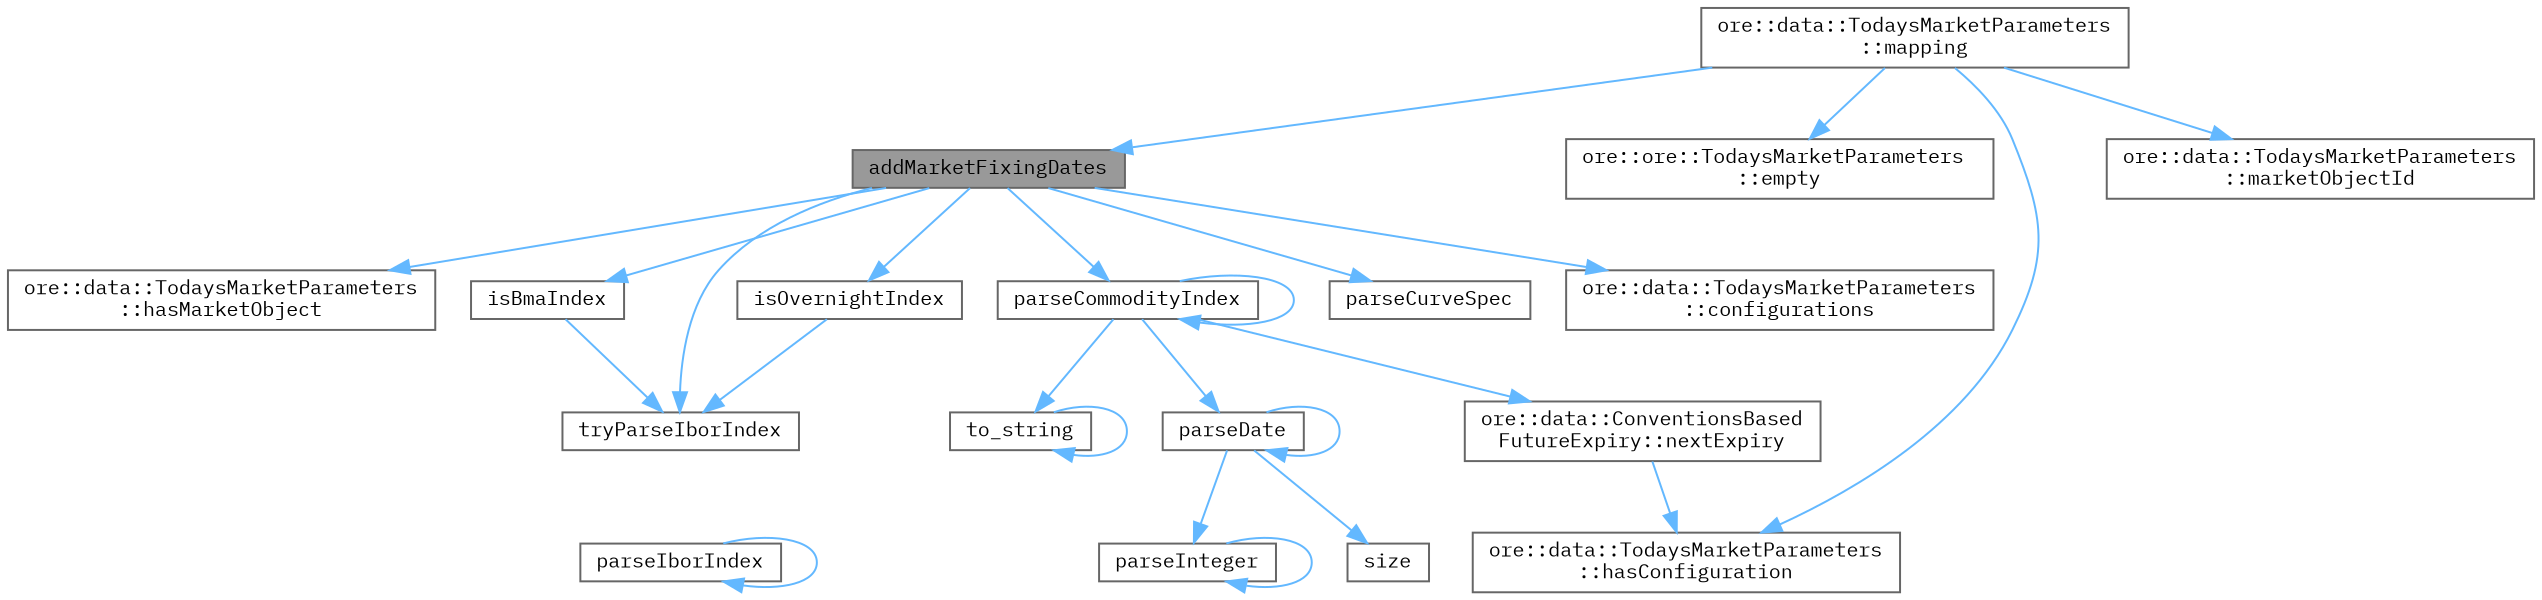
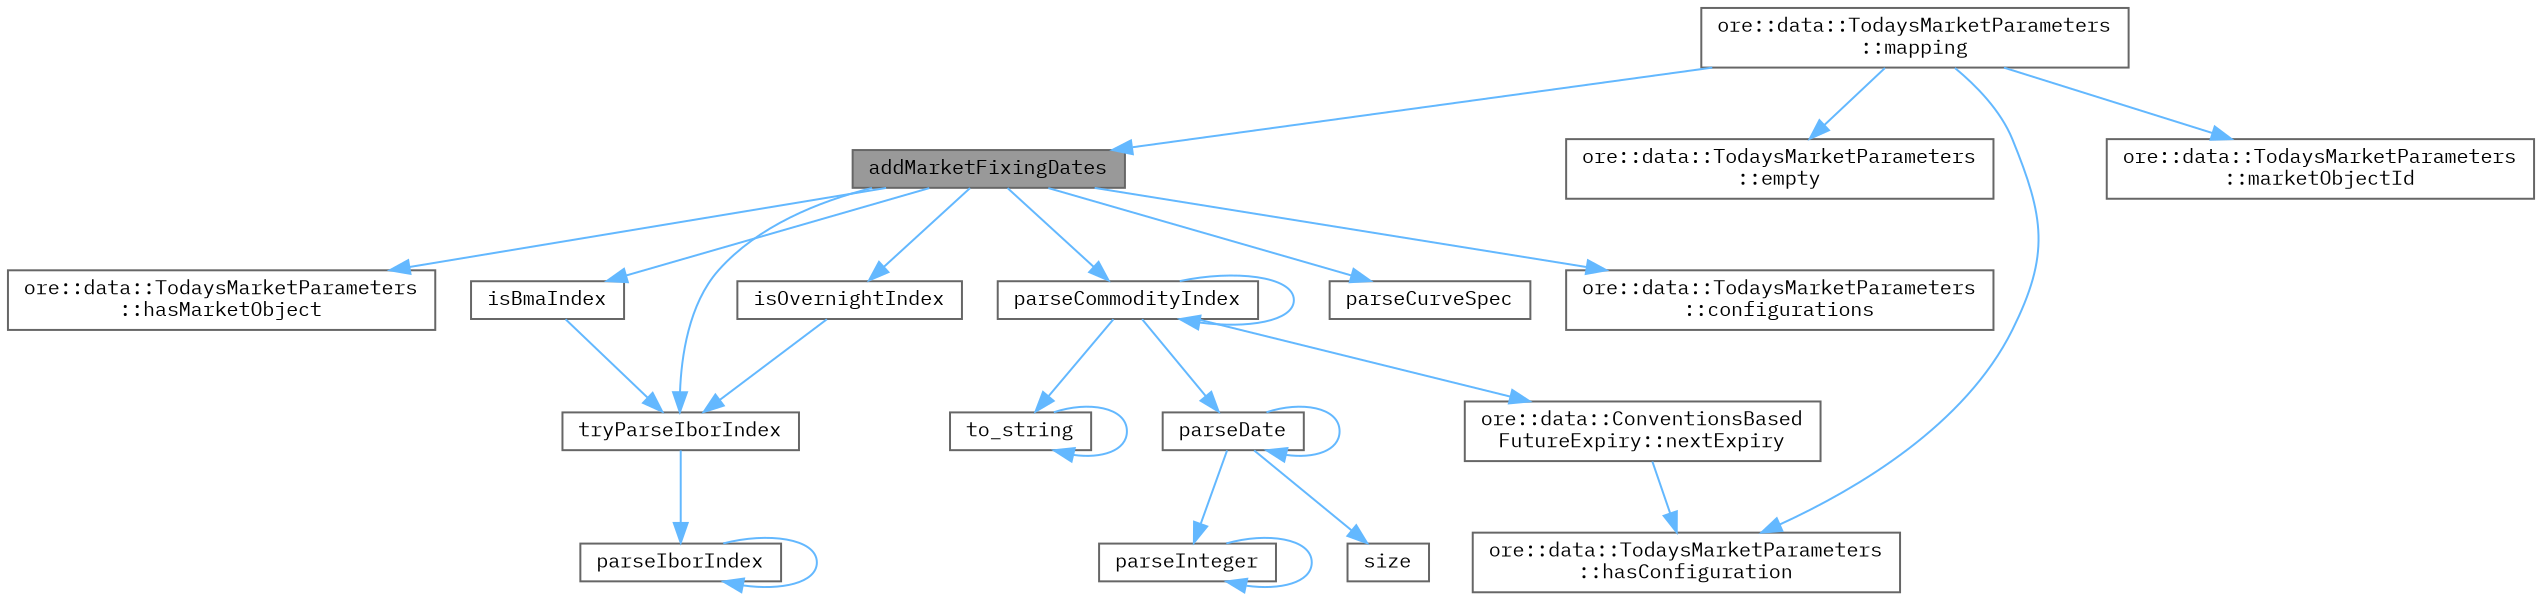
node "ore::ore::TodaysMarketParameters ::empty": label "ore::ore::TodaysMarketParameters ::empty" -> "ore::data::TodaysMarketParameters ::empty"
edge "tryParseIborIndex" -> "parseIborIndex": added
